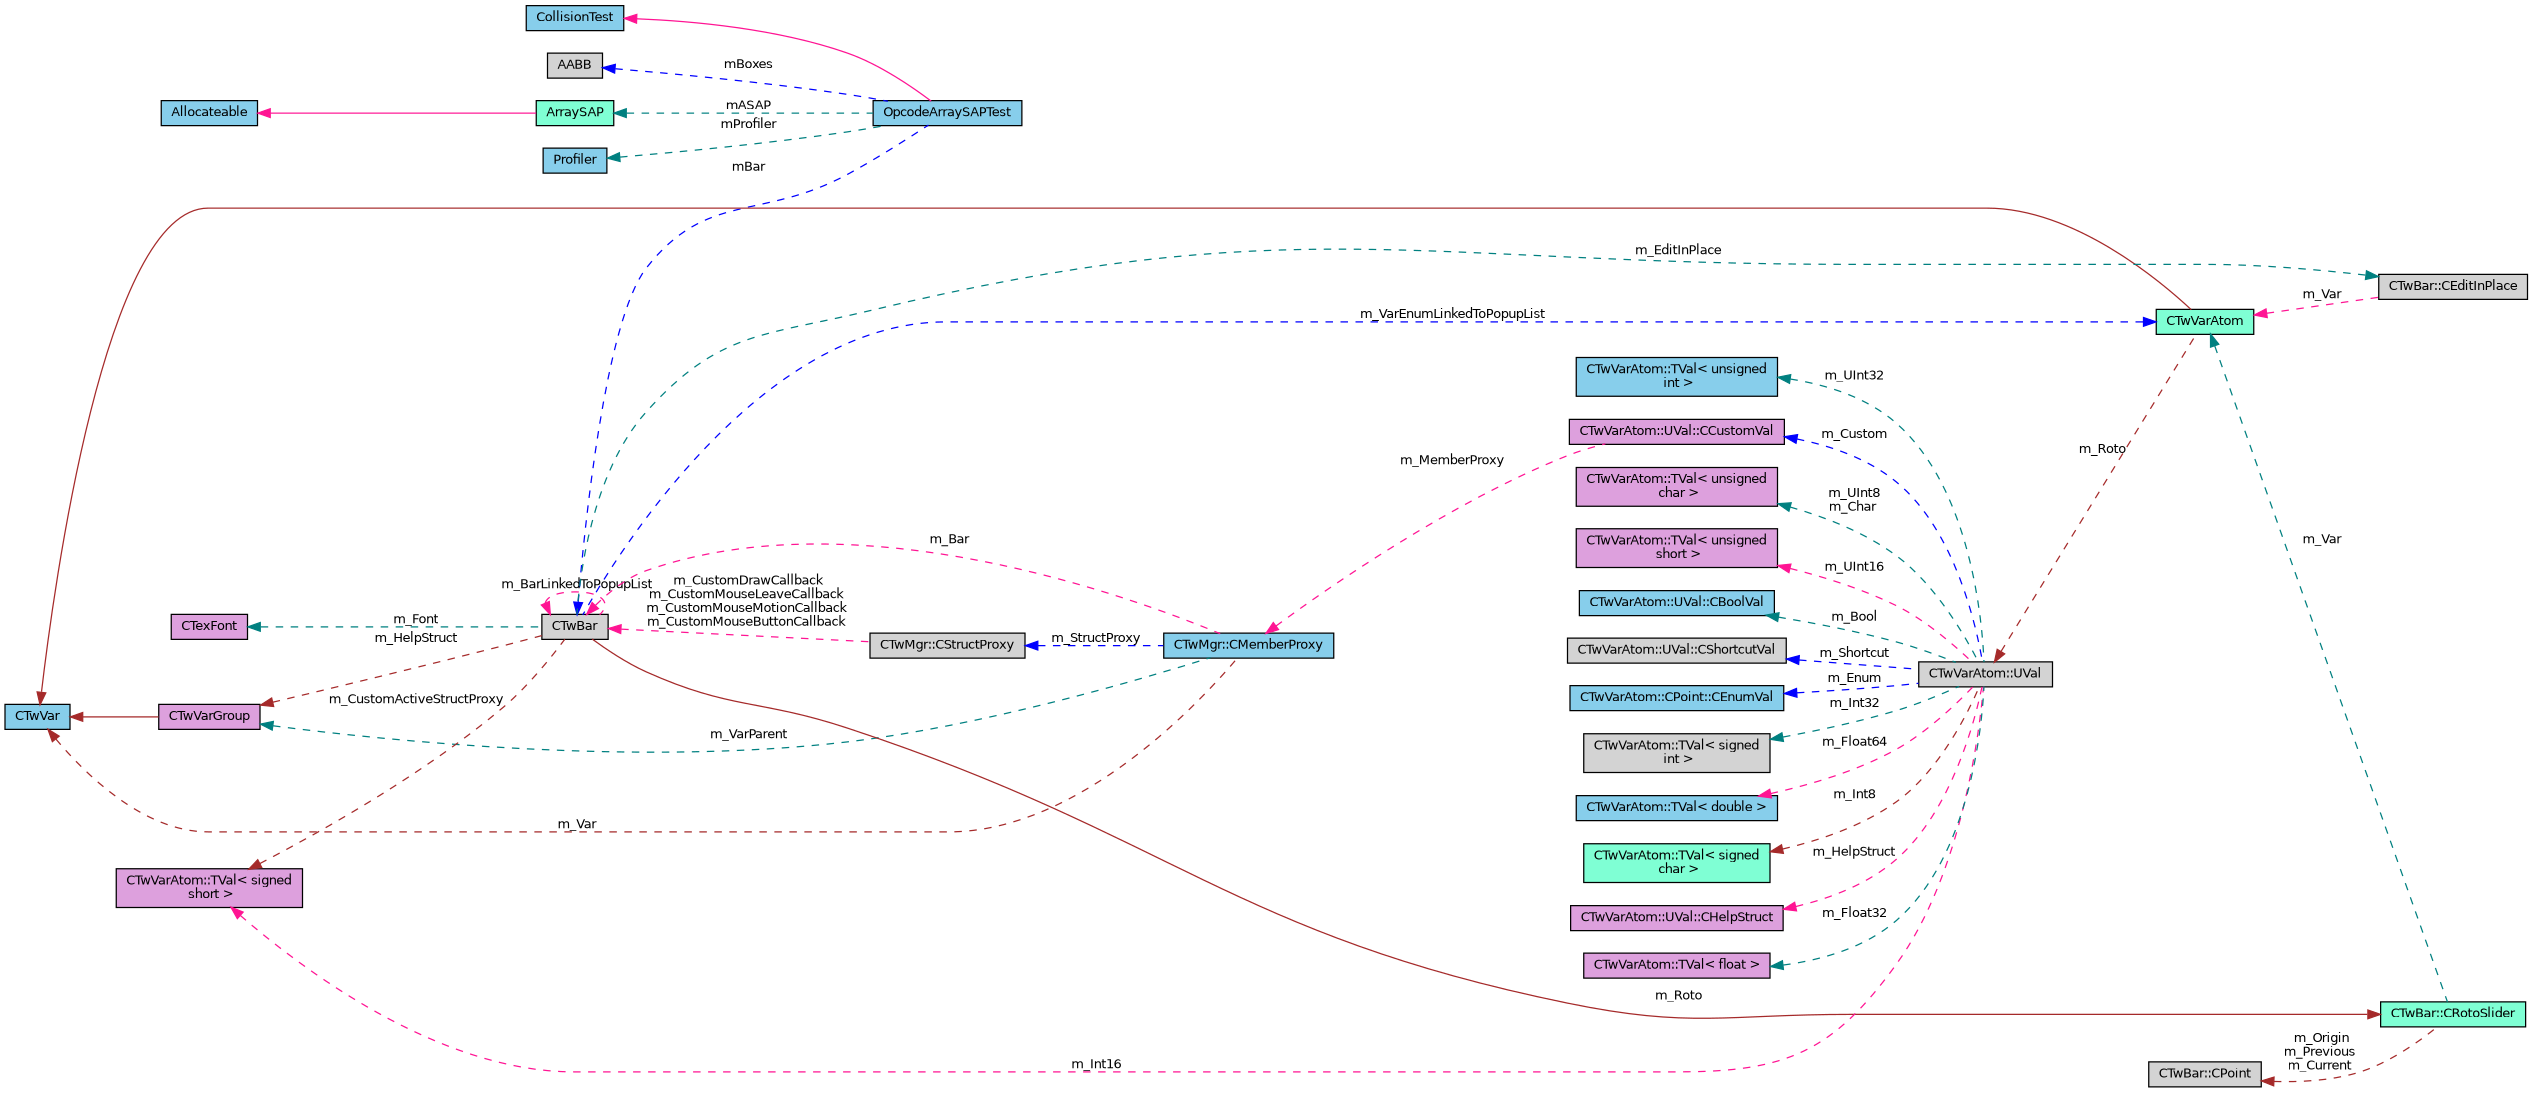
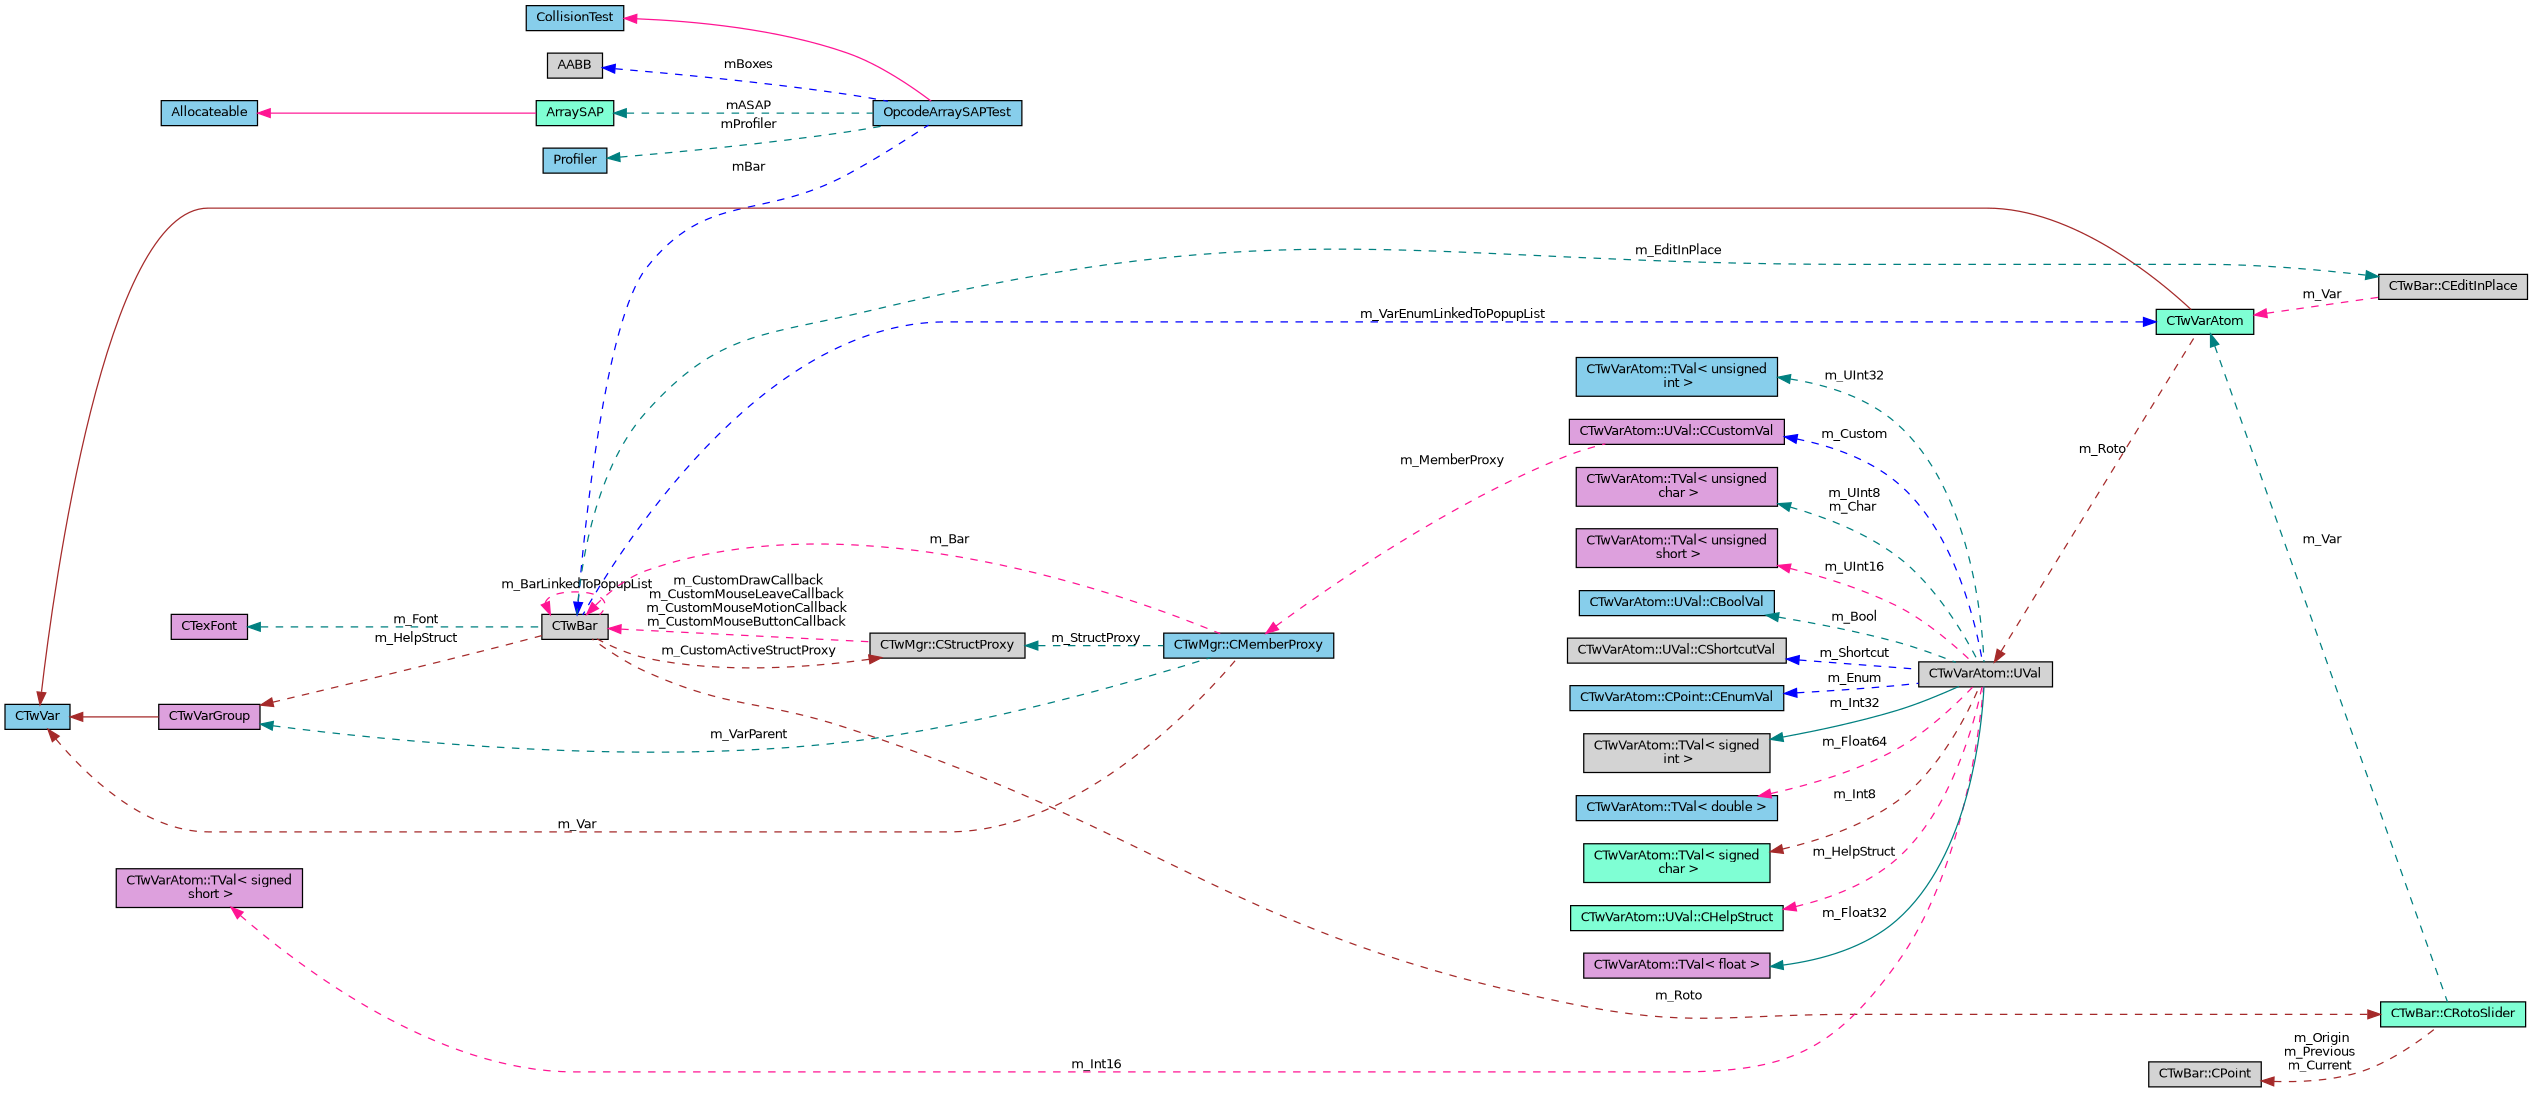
edge "CTwMgr::CMemberProxy" -> "CTwMgr::CStructProxy": color blue -> teal
edge "CTwVarAtom::UVal" -> "CTwVarAtom::TVal< signed int >": style dashed -> solid
edge "CTwBar" -> "CTwVarAtom::TVal< signed short >": now "CTwBar" -> "CTwMgr::CStructProxy"
edge "CTwVarAtom::UVal" -> "CTwVarAtom::TVal< float >": style dashed -> solid
node "CTwVarAtom::UVal::CHelpStruct": fillcolor plum -> aquamarine
edge "CTwBar" -> "CTwBar::CRotoSlider": style solid -> dashed
